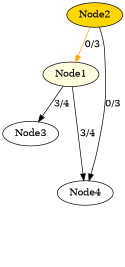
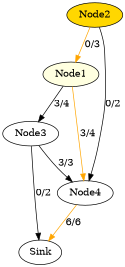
edge "Node2" -> "Node4": label "0/3" -> "0/2"
edge "Node1" -> "Node4": color black -> orange
edge "Node3" -> "Node4": added, label "3/3"
node "Sink": added
